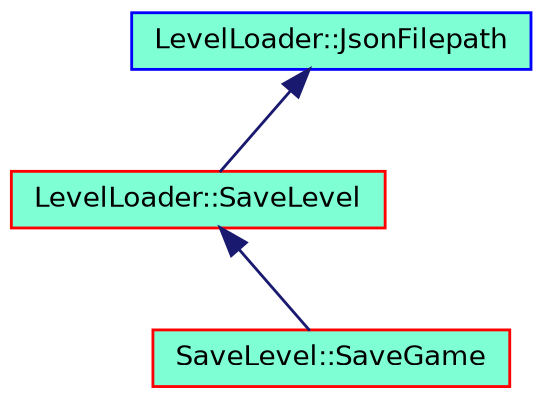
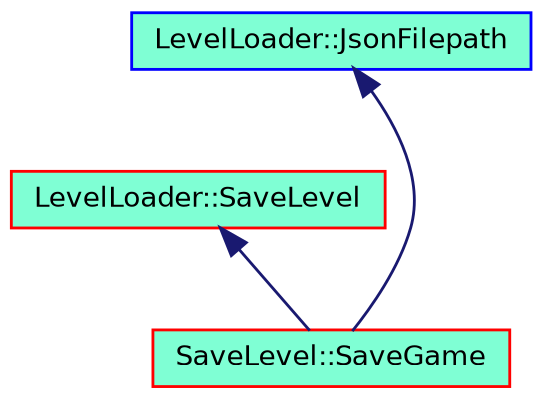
edge "LevelLoader::SaveLevel" -> "LevelLoader::JsonFilepath": now "SaveLevel::SaveGame" -> "LevelLoader::JsonFilepath"
